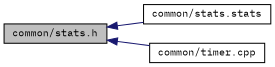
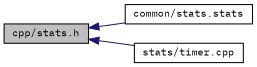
node "common/stats.h": label "common/stats.h" -> "cpp/stats.h"
node "common/timer.cpp": label "common/timer.cpp" -> "stats/timer.cpp"
